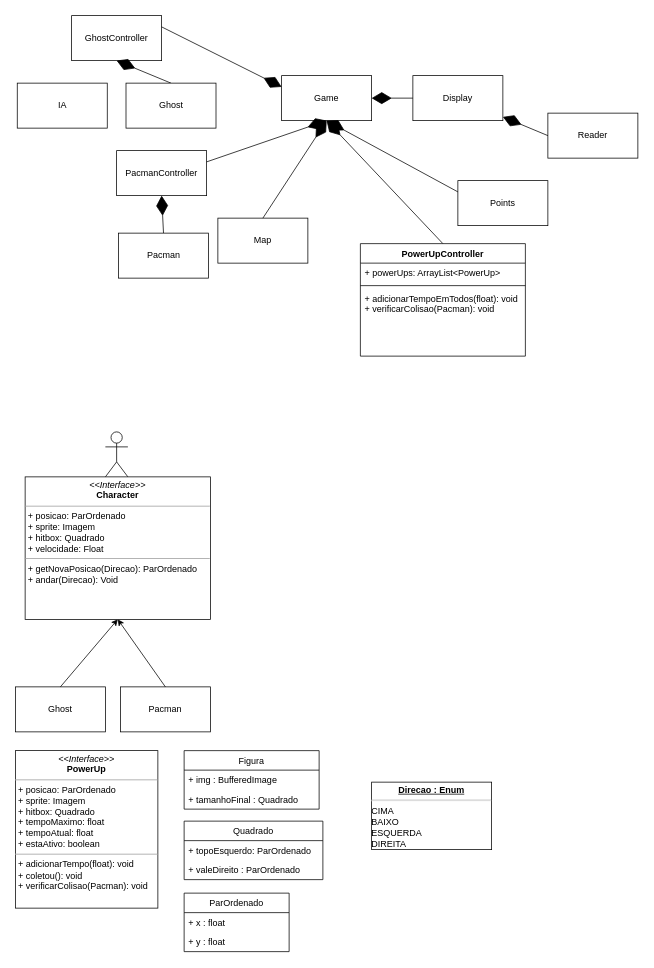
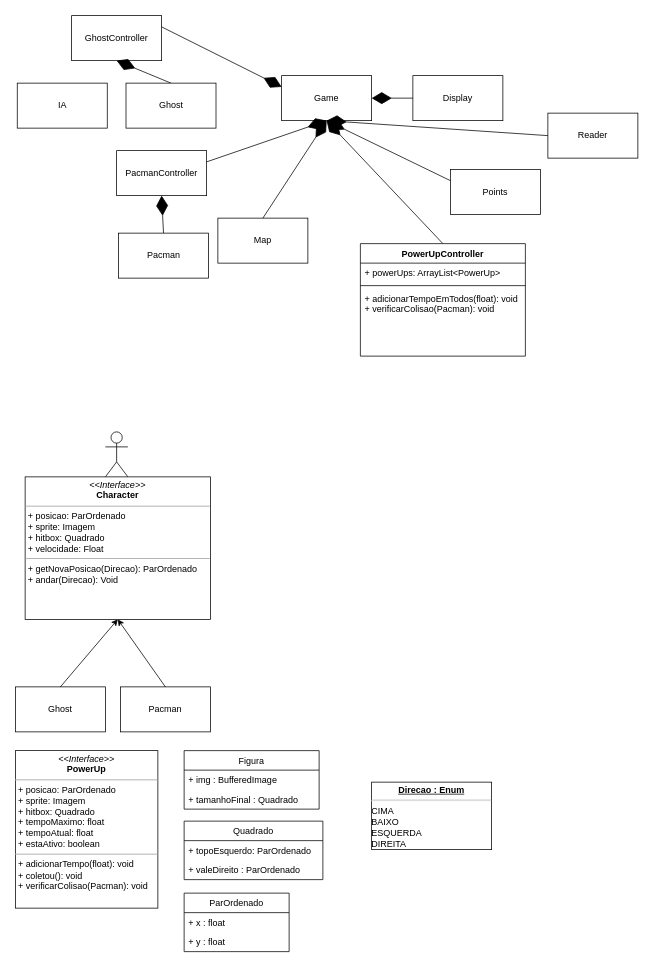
edge "Reader" -> "Display": now "Reader" -> "Game"
node "Points": moved (503, 203) -> (495, 192)
